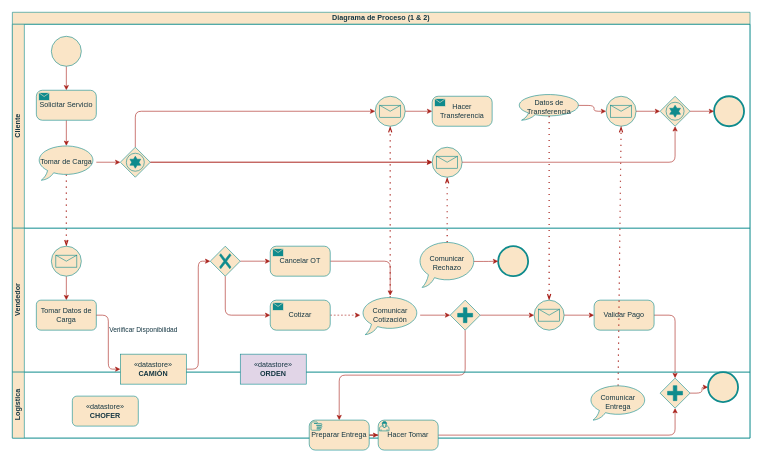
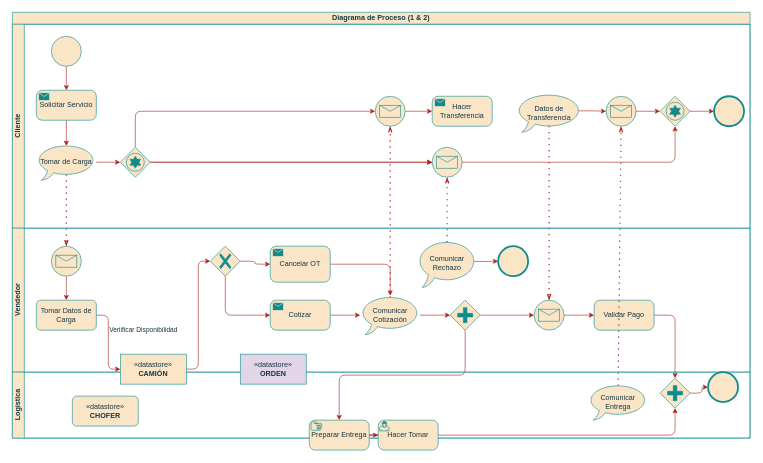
node "Datos de Transferencia": size 66x27 -> 66x39
node "Cancelar OT": size 60x30 -> 60x36
edge "Cotizar" -> "Comunicar Cotización": style dashed -> solid
